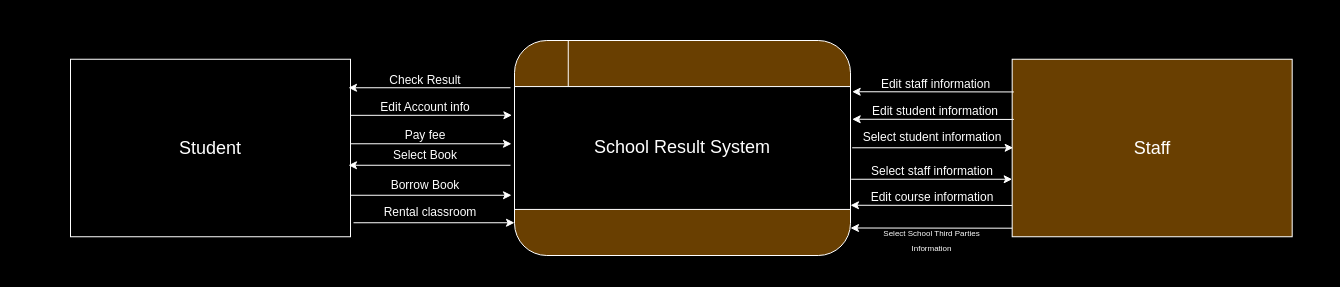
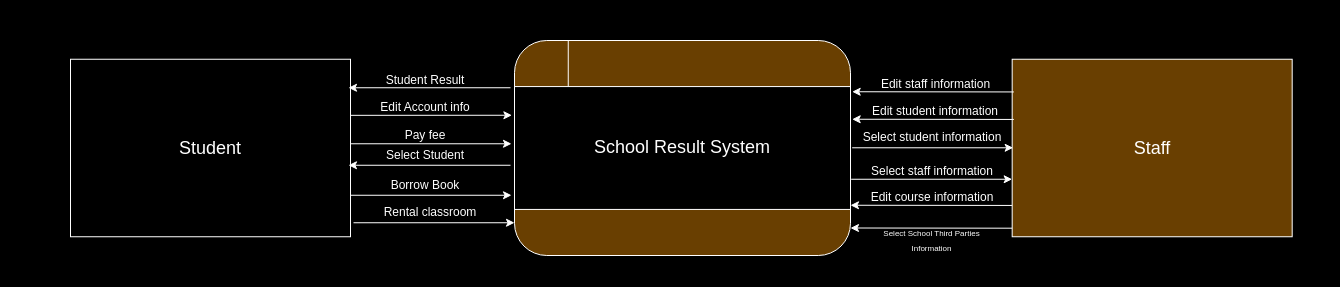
node "Check Result": label "Check Result" -> "Student Result"
node "Select Book": label "Select Book" -> "Select Student"
